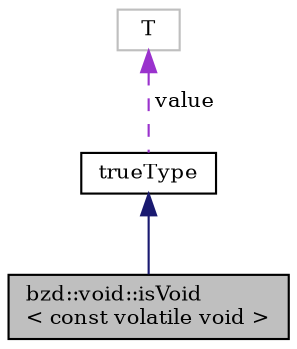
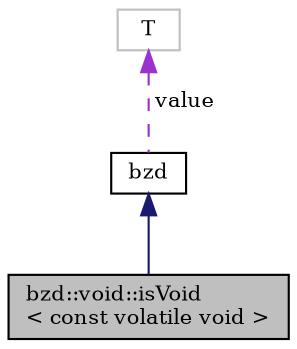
node "trueType": label "trueType" -> "bzd"
